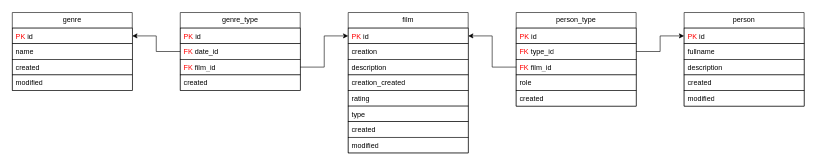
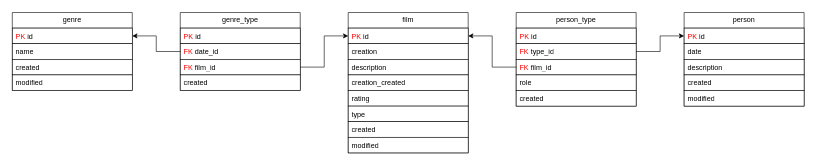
node "fullname": label "fullname" -> "date"
